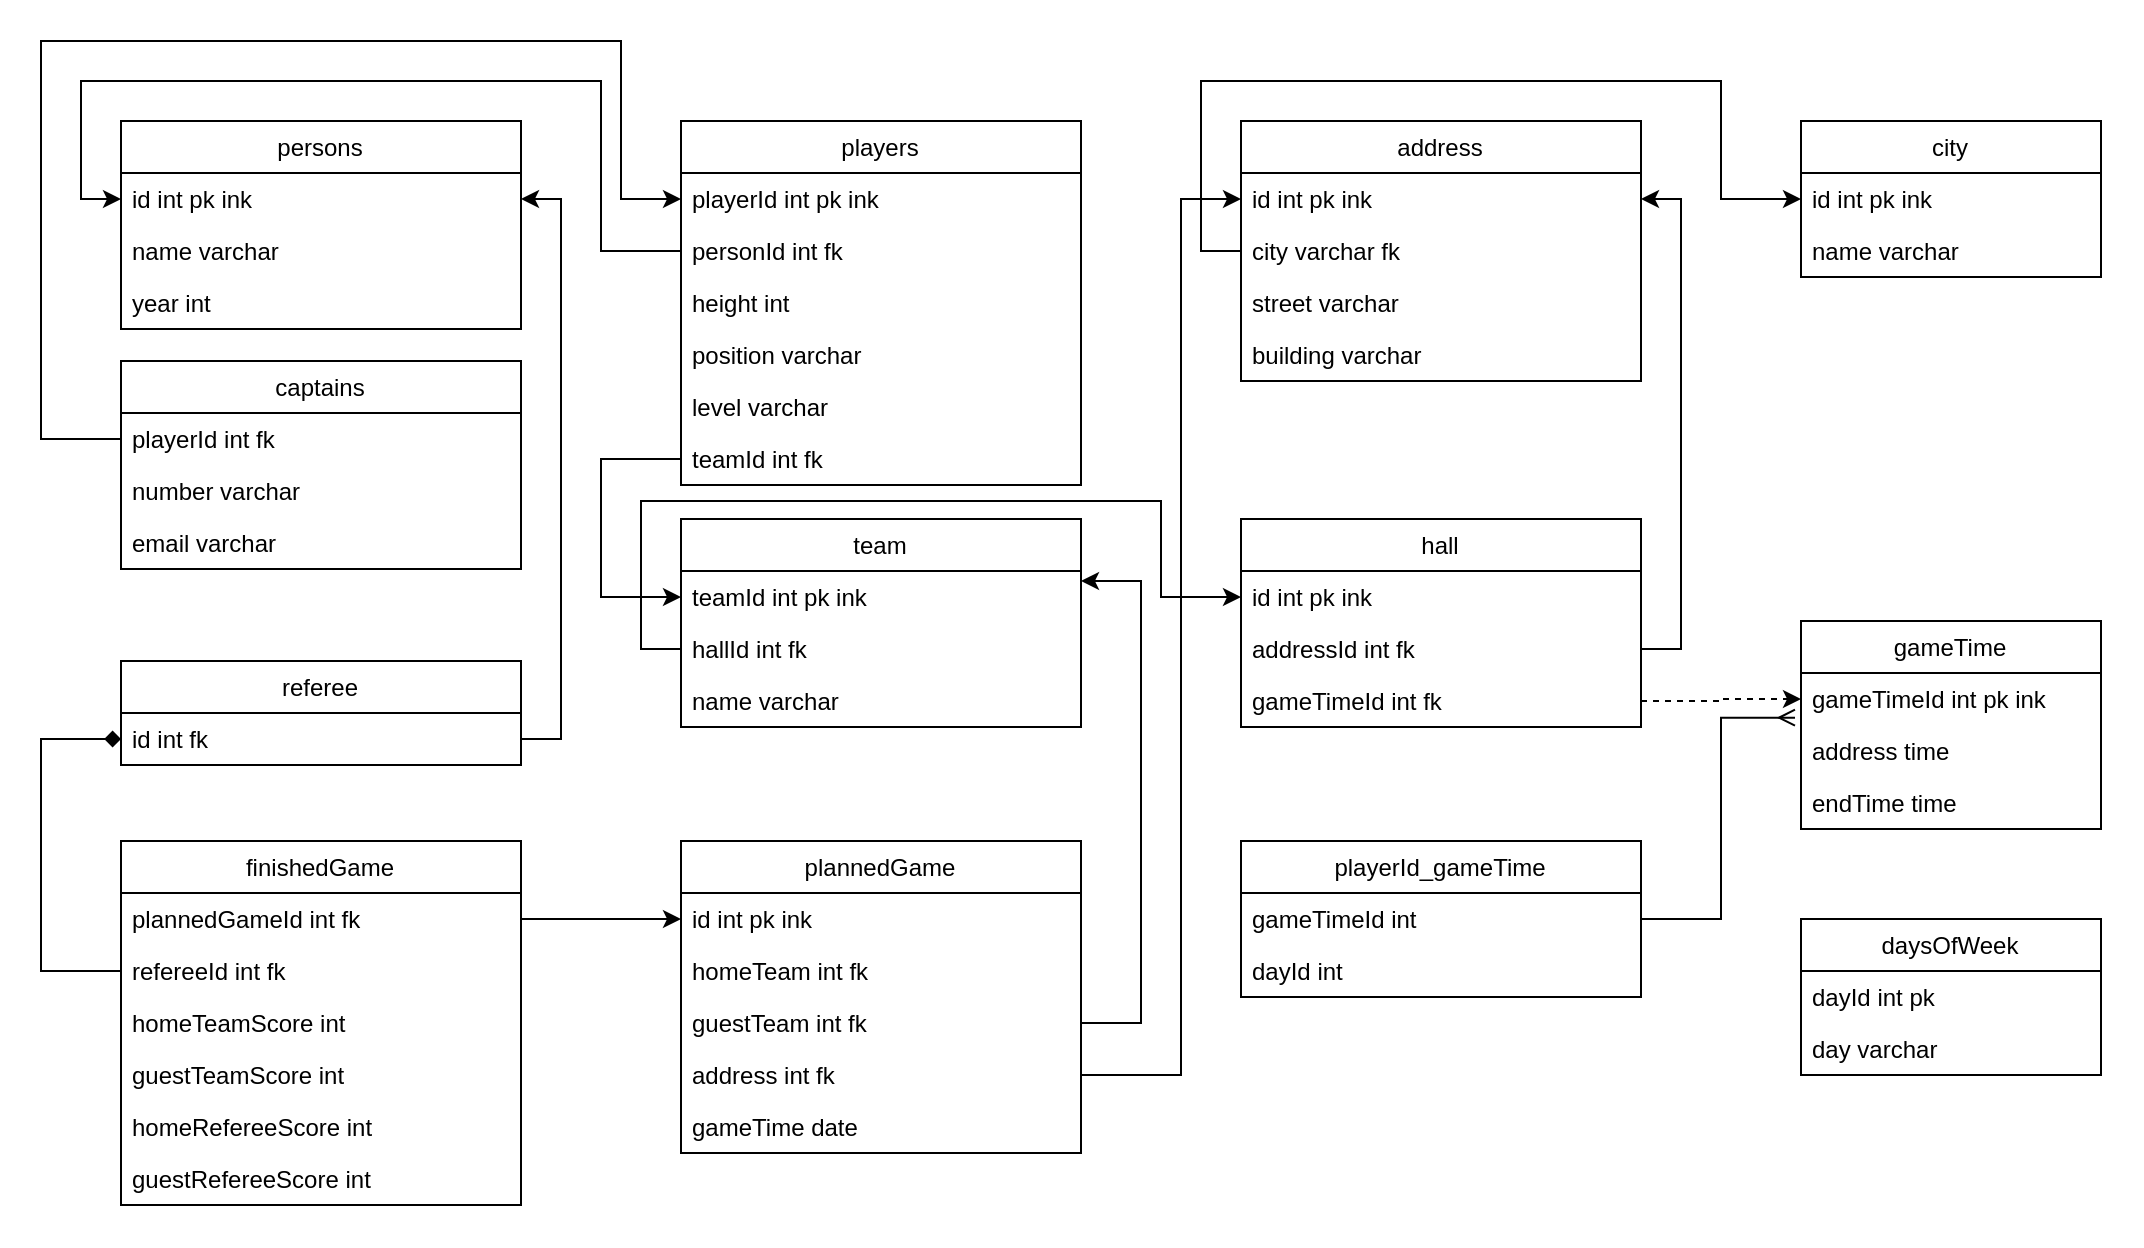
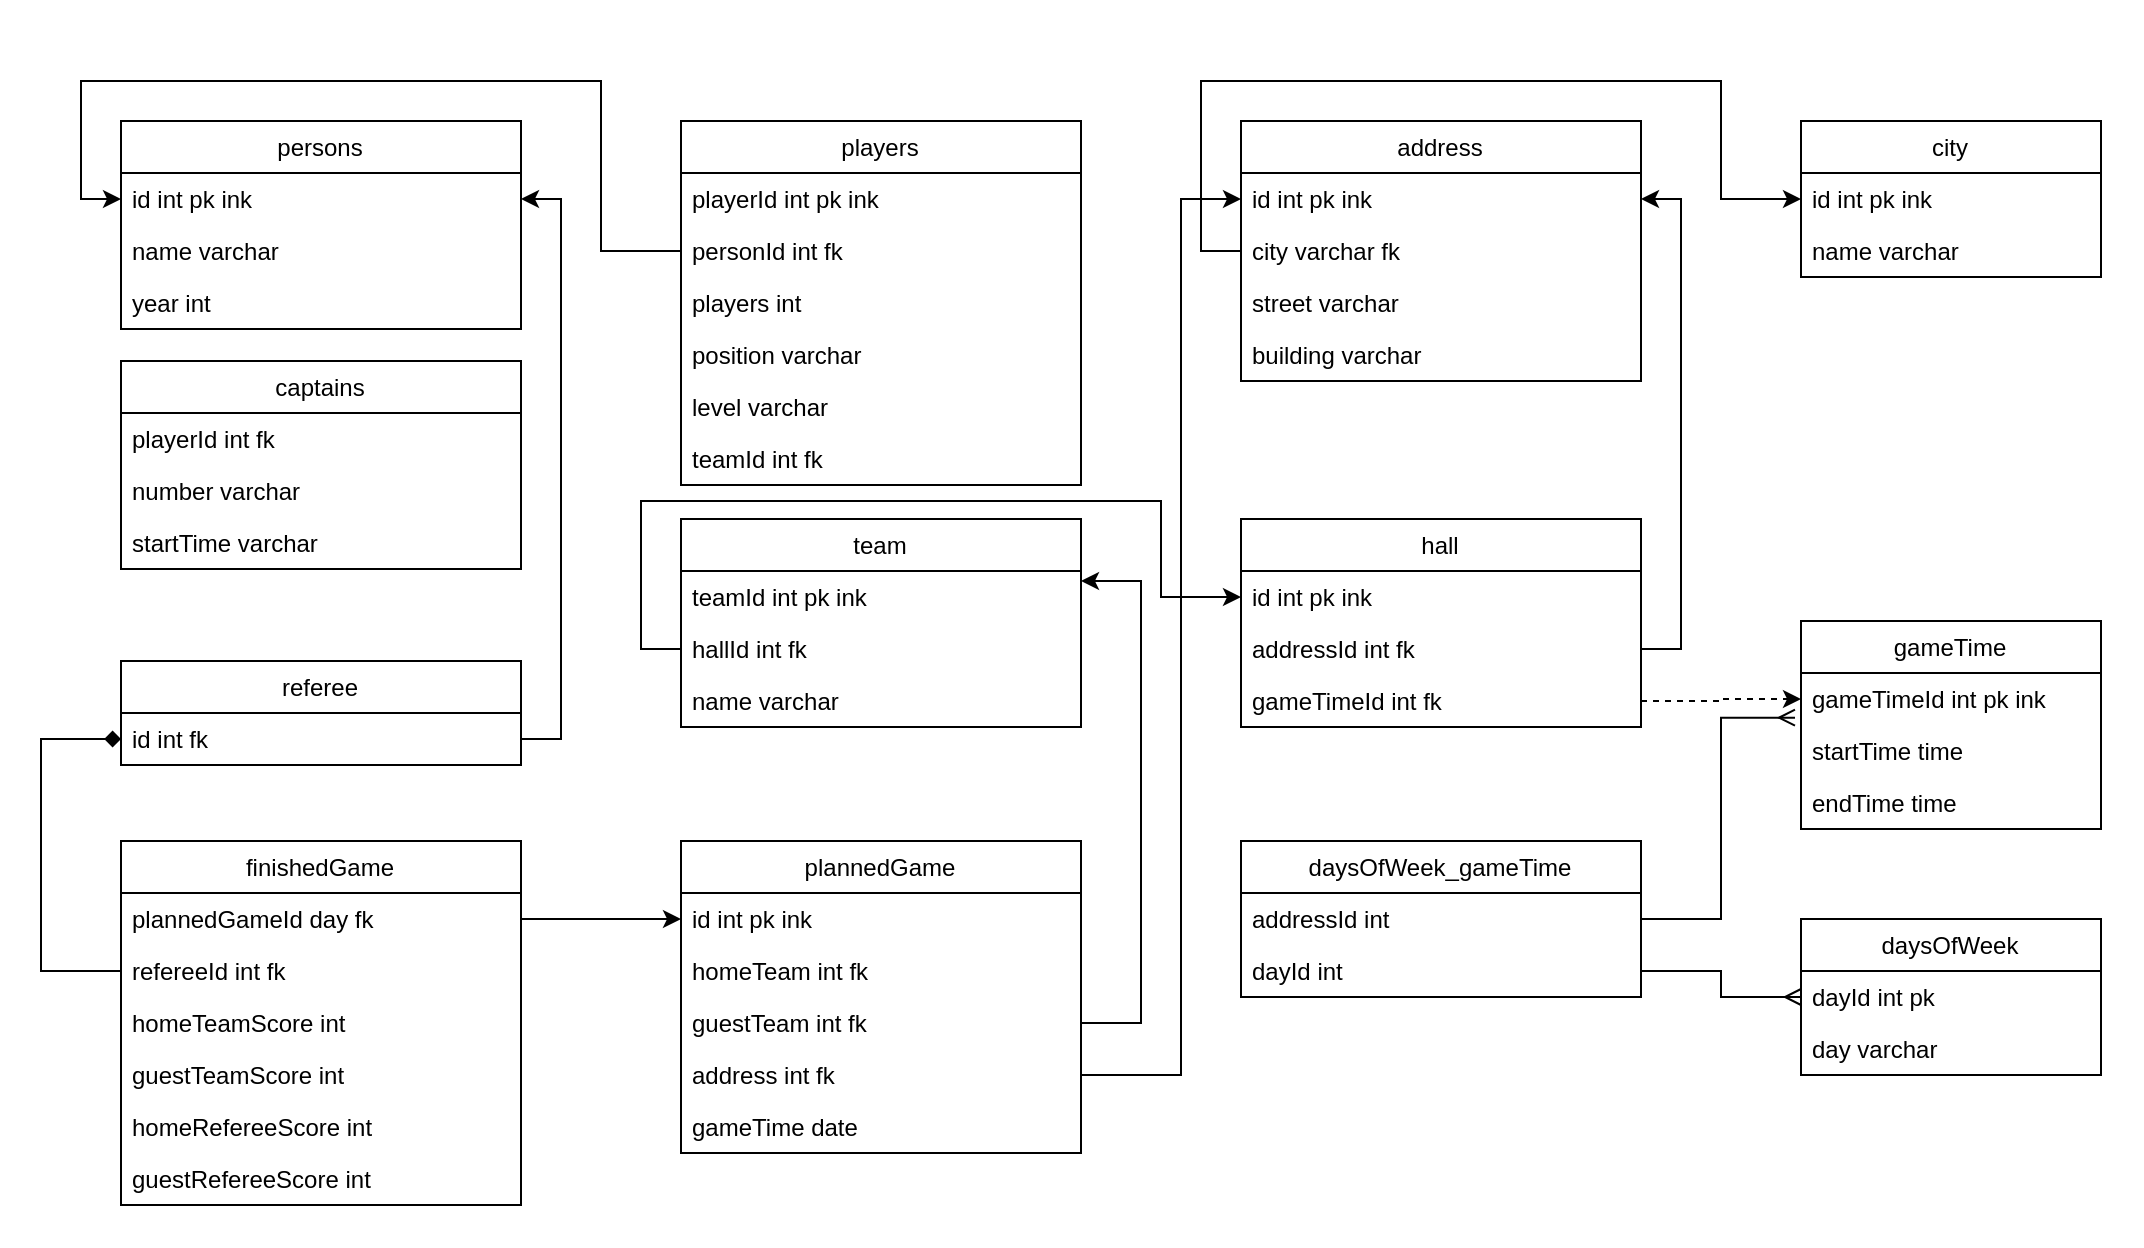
edge "playerId int fk" -> "playerId int pk ink": removed
node "height int": label "height int" -> "players int"
edge "teamId int fk" -> "teamId int pk ink": removed
node "email varchar": label "email varchar" -> "startTime varchar"
node "address time": label "address time" -> "startTime time"
node "playerId_gameTime": label "playerId_gameTime" -> "daysOfWeek_gameTime"
node "plannedGameId int fk": label "plannedGameId int fk" -> "plannedGameId day fk"
node "gameTimeId int": label "gameTimeId int" -> "addressId int"
edge "dayId int" -> "dayId int pk": added
